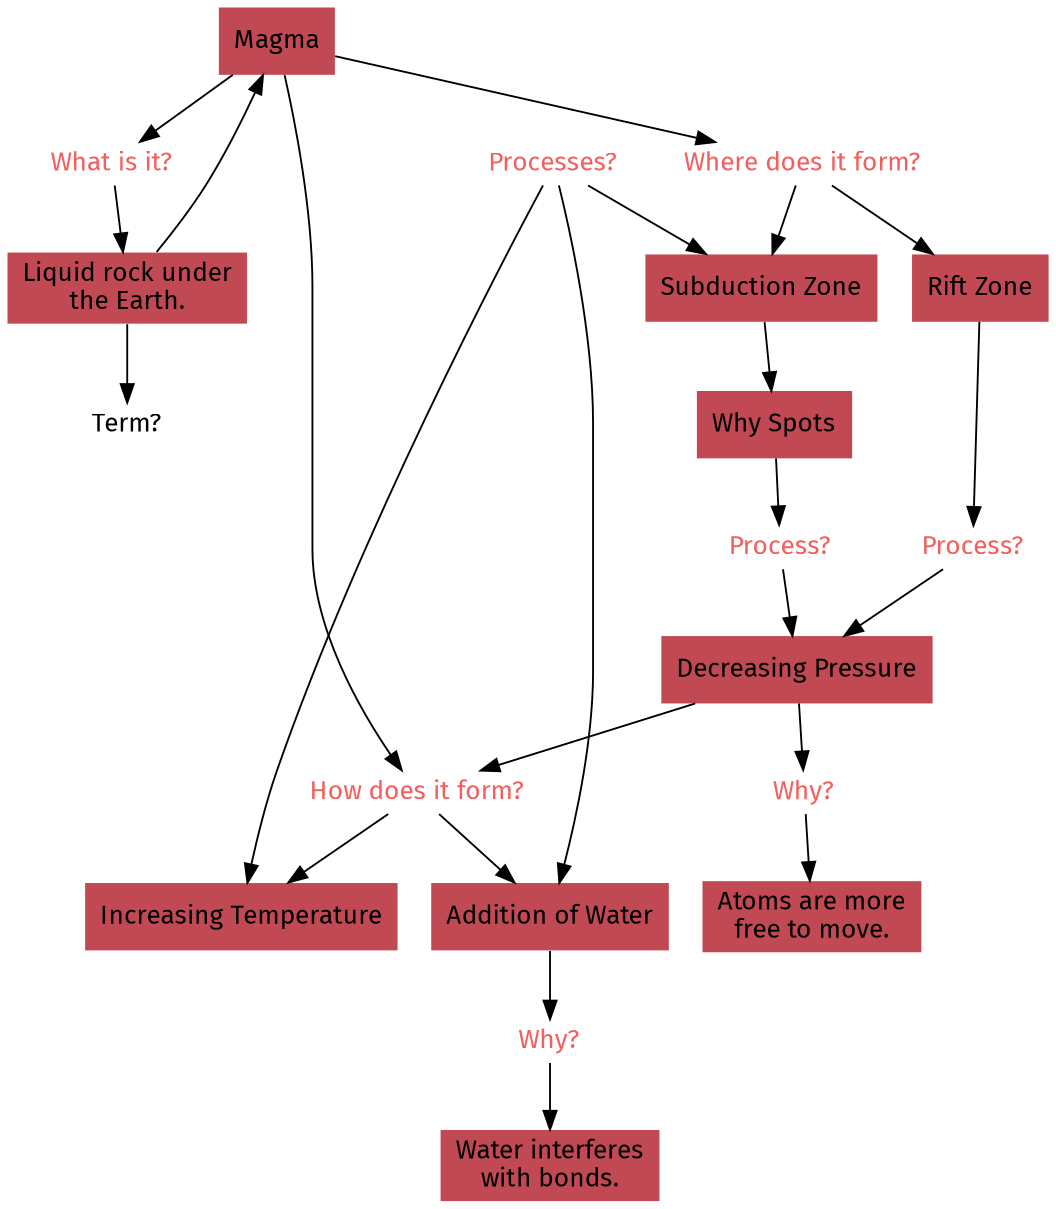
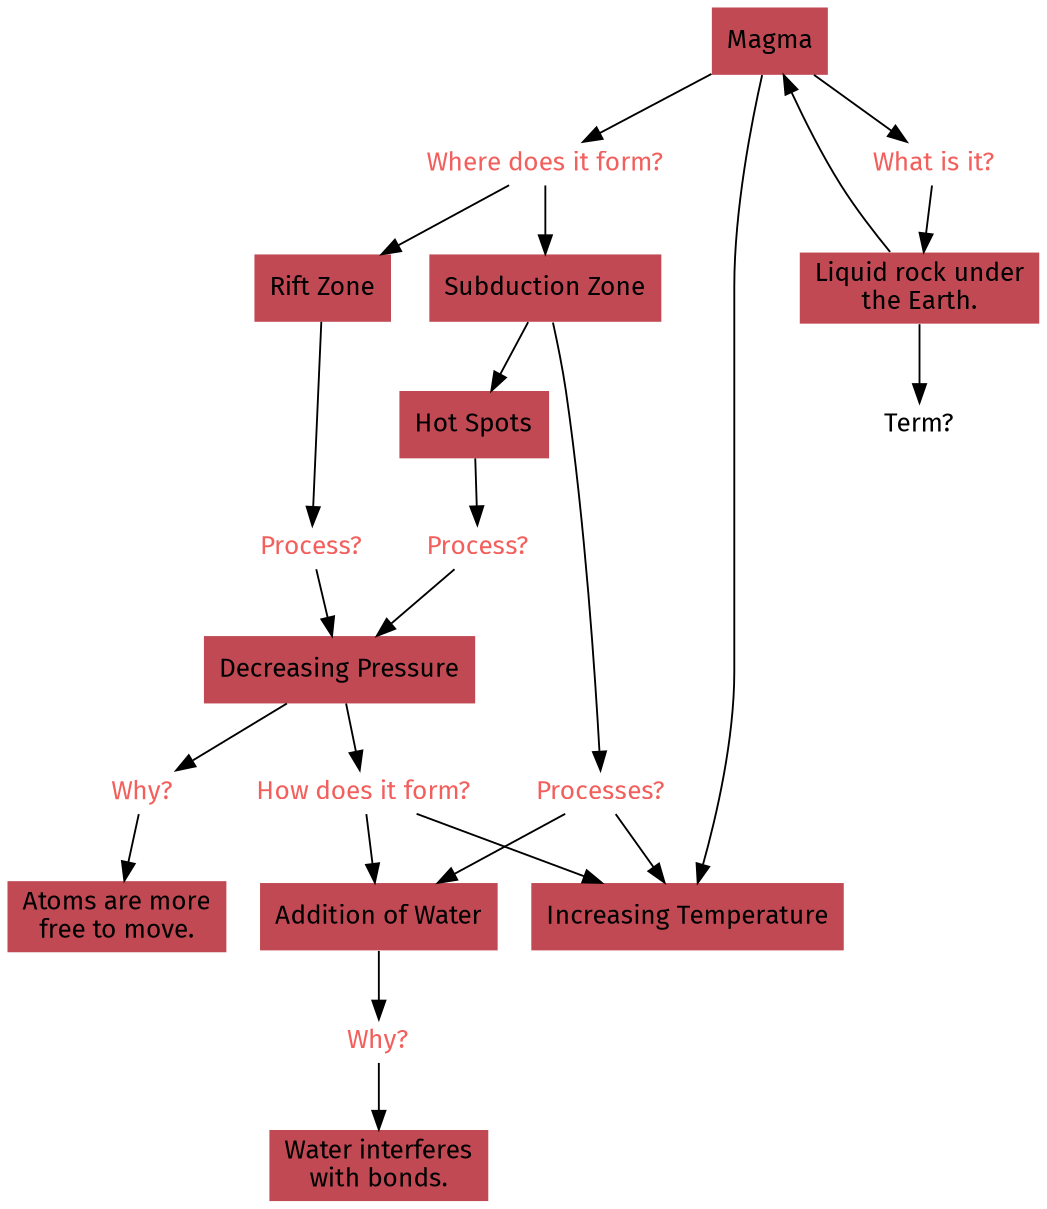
edge "Processes?" -> "Subduction Zone": reversed
edge "Magma" -> "How does it form?": now "Magma" -> "Increasing Temperature"
node "Why Spots": label "Why Spots" -> "Hot Spots"
